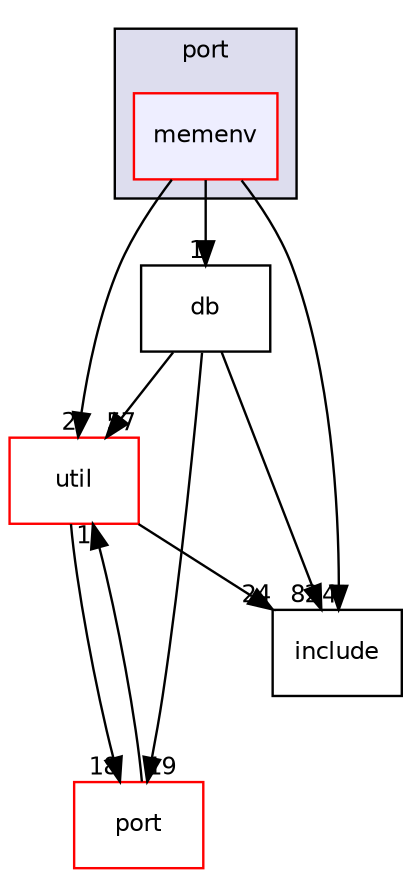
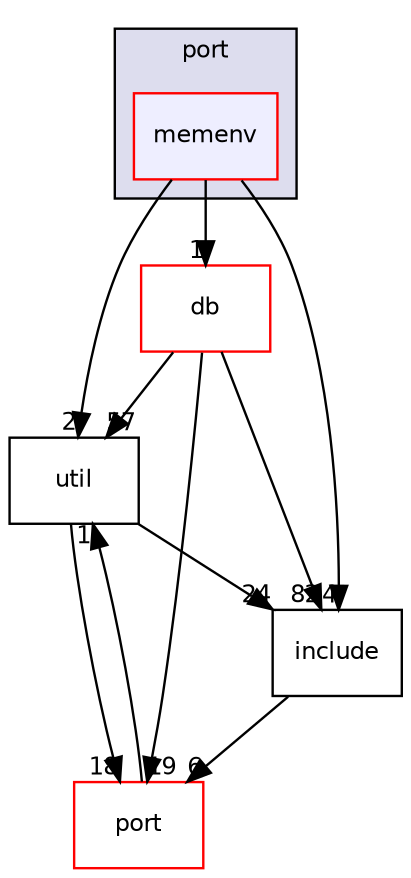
node "db": color black -> red
node "util": color red -> black
edge "include" -> "port": added
